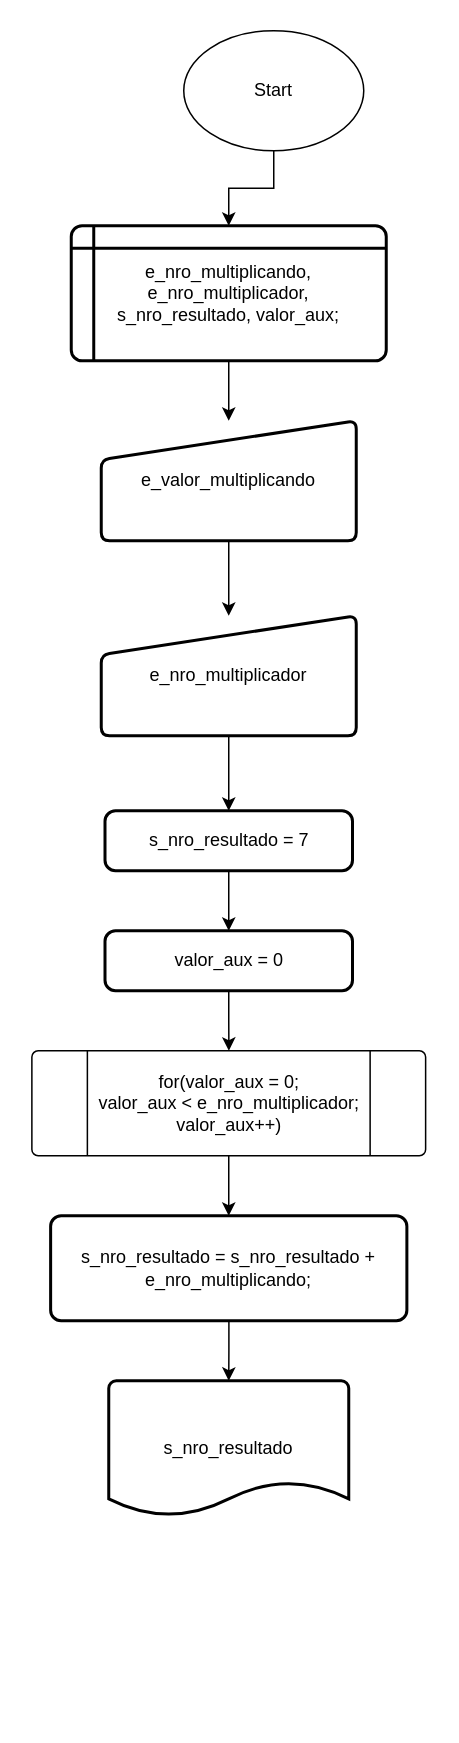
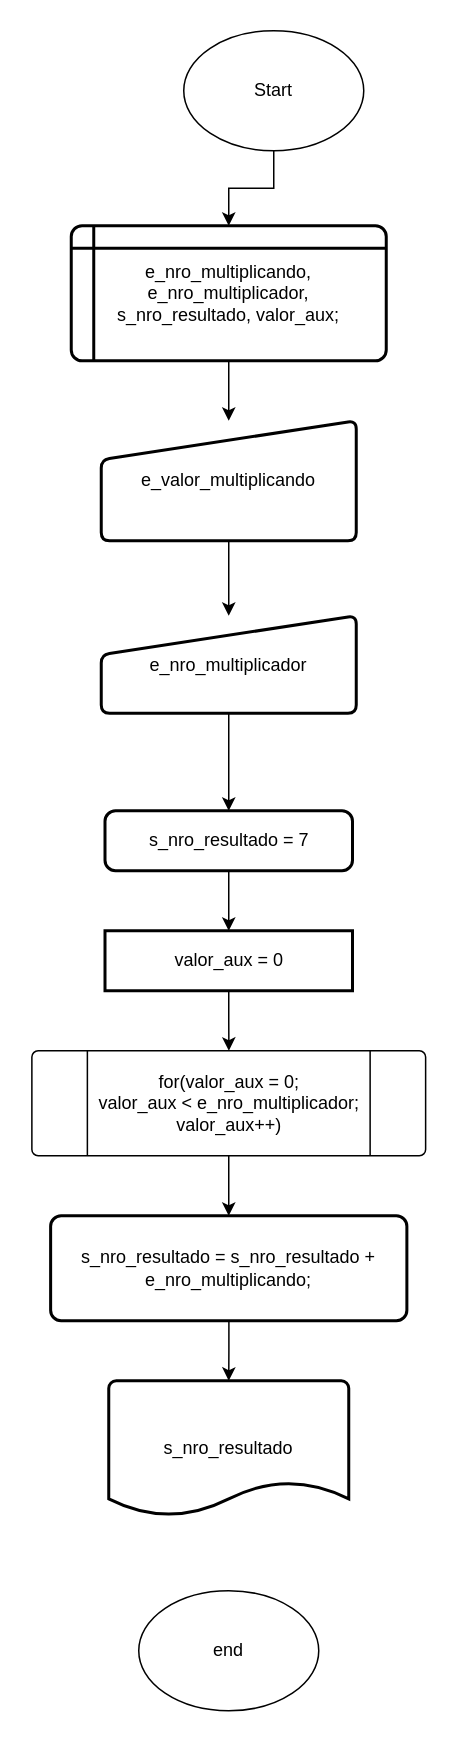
node "e_nro_multiplicador": size 255x120 -> 255x98
node "valor_aux = 0": shape rounded rectangle -> rectangle
node "end": added
